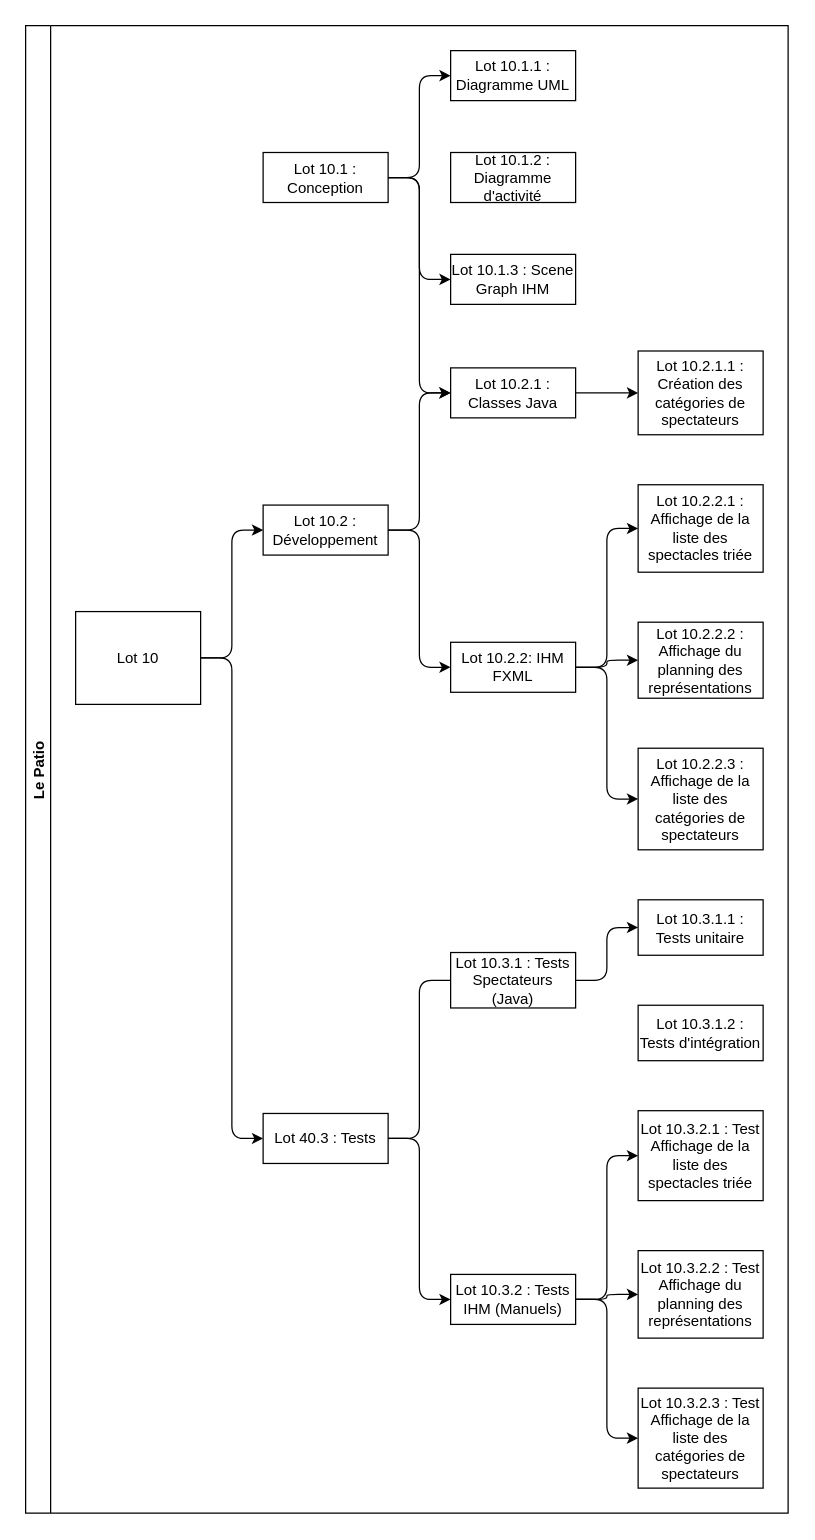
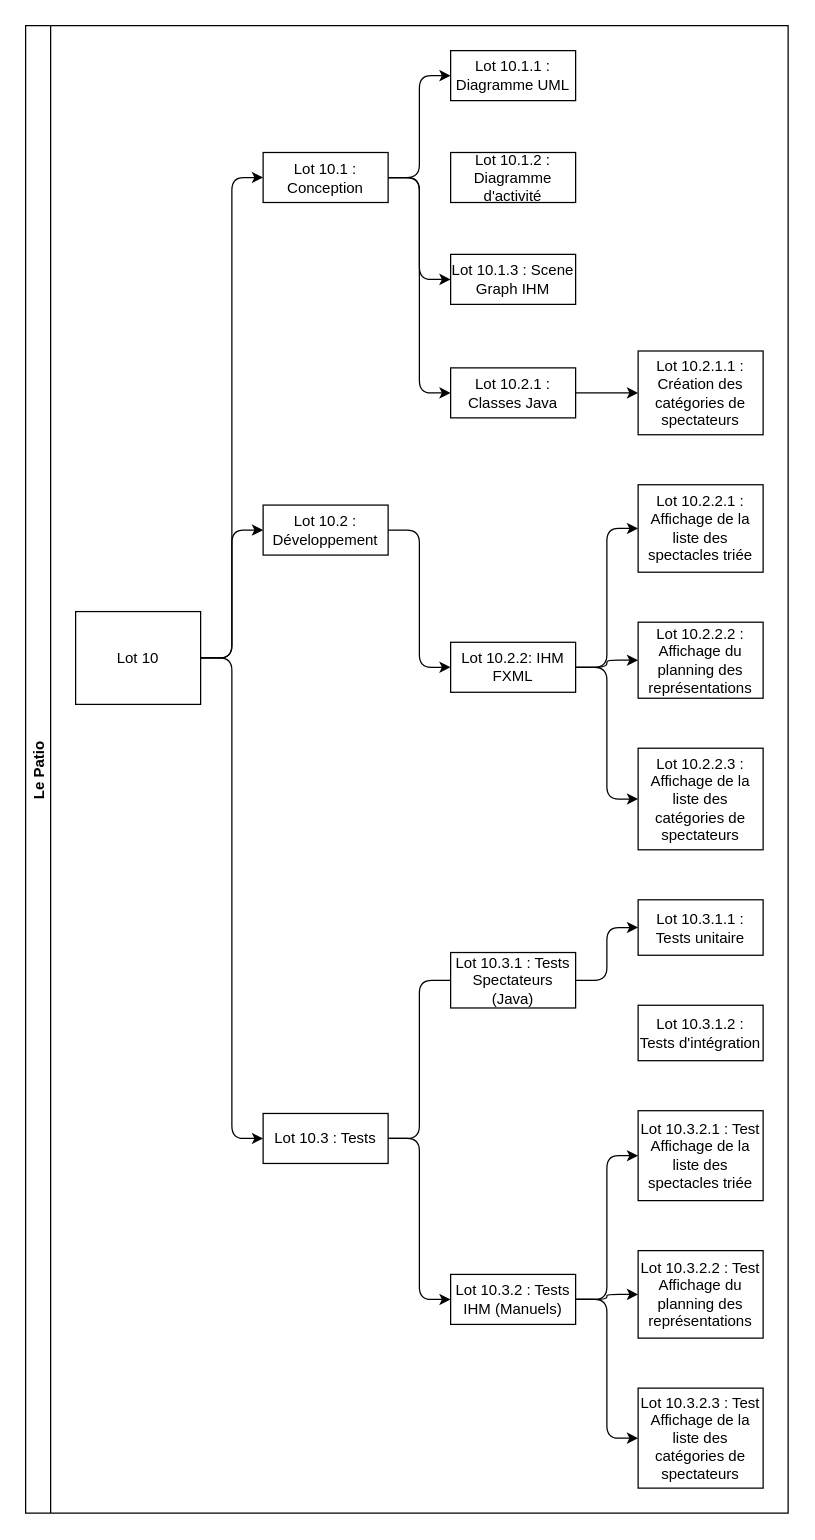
edge "Lot 10" -> "Lot 10.1 : Conception": added
edge "Lot 10.2 : Développement" -> "Lot 10.2.1 : Classes Java": removed
node "Lot 40.3 : Tests": label "Lot 40.3 : Tests" -> "Lot 10.3 : Tests"
